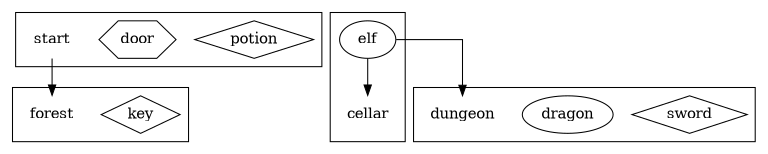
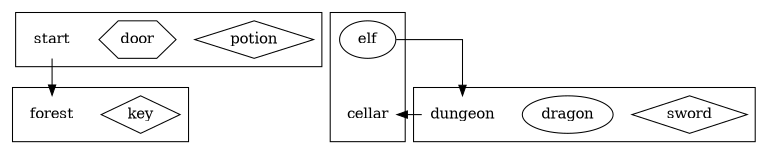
edge "elf" -> "cellar": now "dungeon" -> "cellar"
